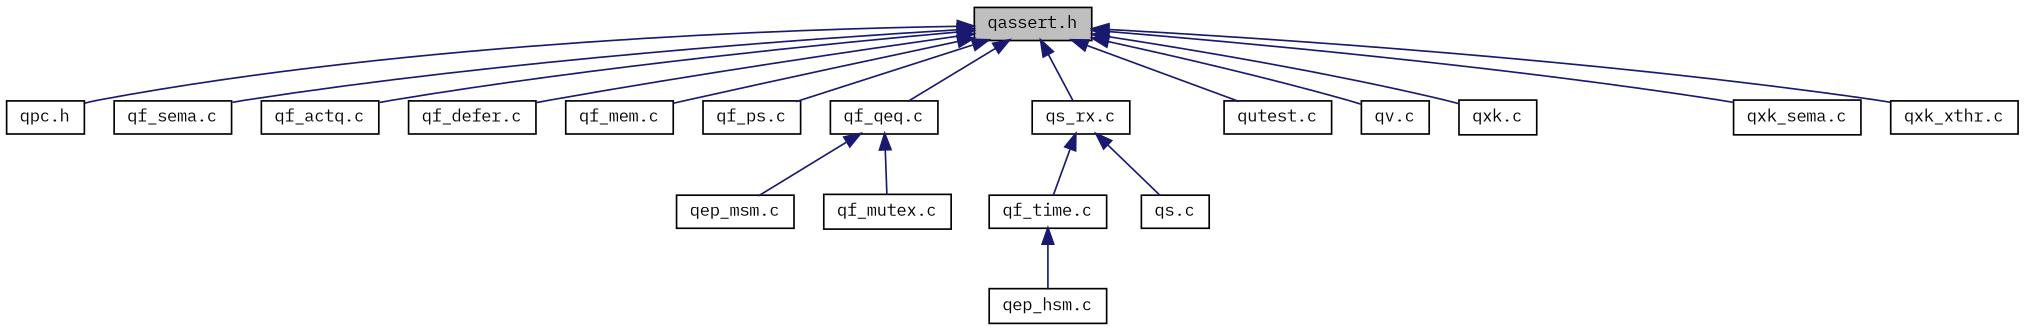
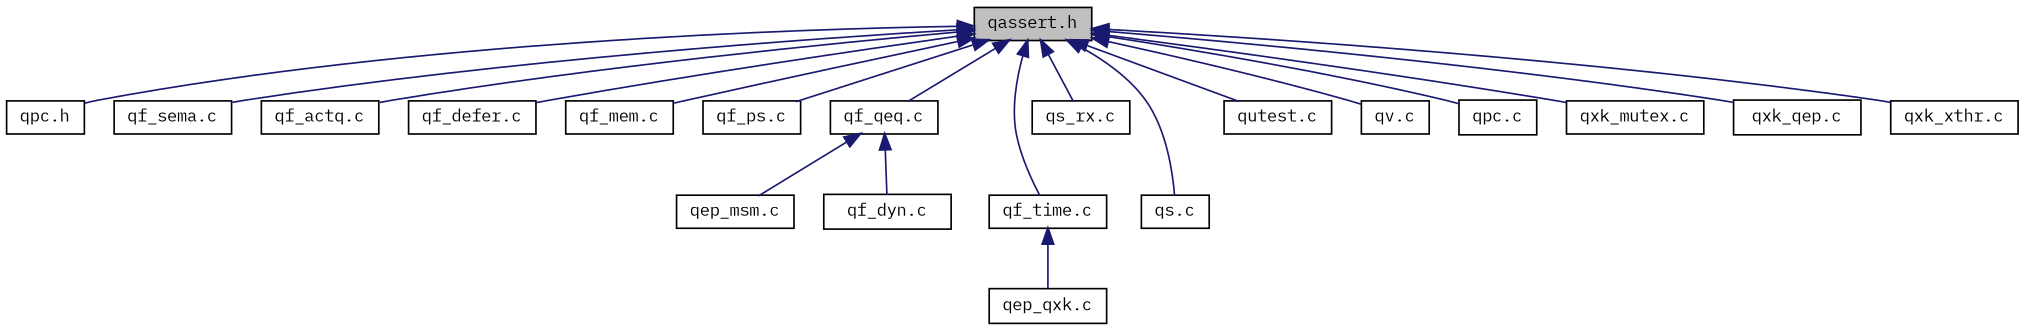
node "qxk.c": label "qxk.c" -> "qpc.c"
node "qxk_mutex.c": added
node "qxk_sema.c": label "qxk_sema.c" -> "qxk_qep.c"
edge "qs.c" -> "qs_rx.c": now "qs.c" -> "qassert.h"
edge "qf_time.c" -> "qs_rx.c": now "qf_time.c" -> "qassert.h"
node "qf_mutex.c": label "qf_mutex.c" -> "qf_dyn.c"
node "qep_hsm.c": label "qep_hsm.c" -> "qep_qxk.c"
